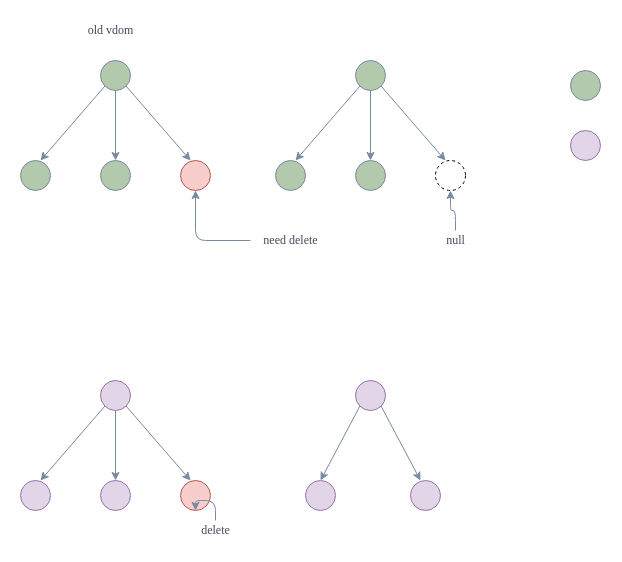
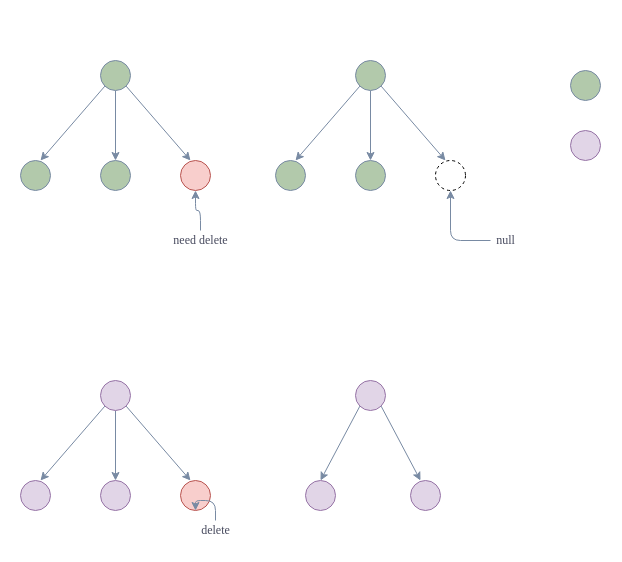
node "old vdom": removed
node "need delete": moved (291, 241) -> (201, 241)
node "null": moved (456, 241) -> (506, 241)
